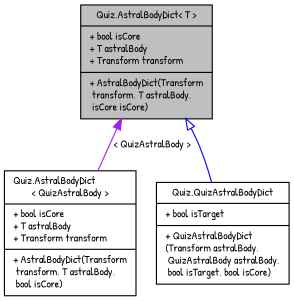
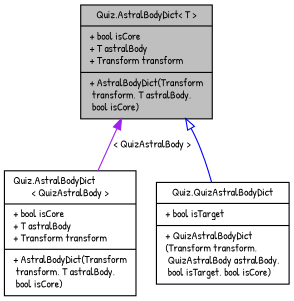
node "Quiz.AstralBodyDict< T >": text "isCore isCore)" -> "bool isCore)"
node "Quiz.QuizAstralBodyDict": text "(Transform astralBody," -> "(Transform transform,"
